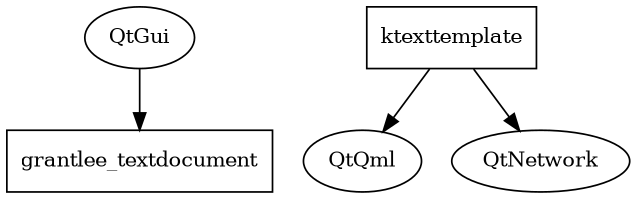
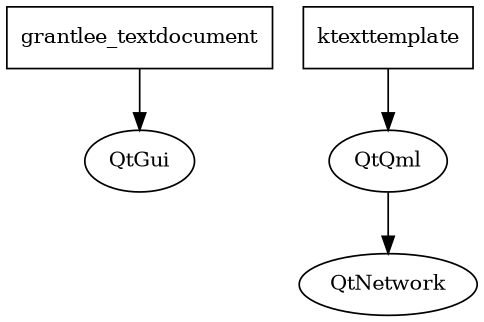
edge "QtGui" -> "grantlee_textdocument": reversed
edge "ktexttemplate" -> "QtNetwork": now "QtQml" -> "QtNetwork"
